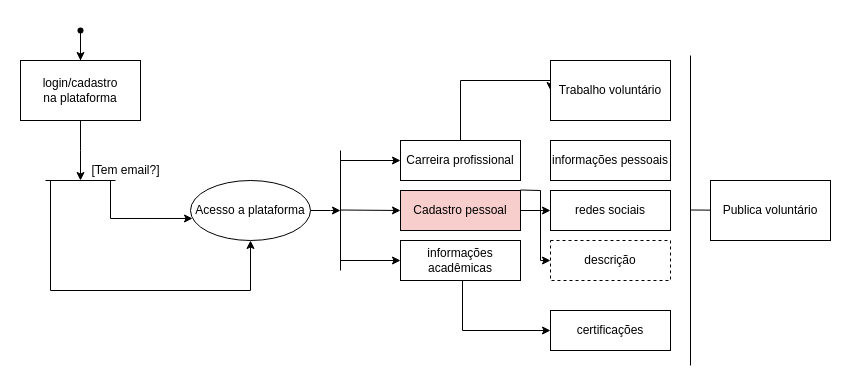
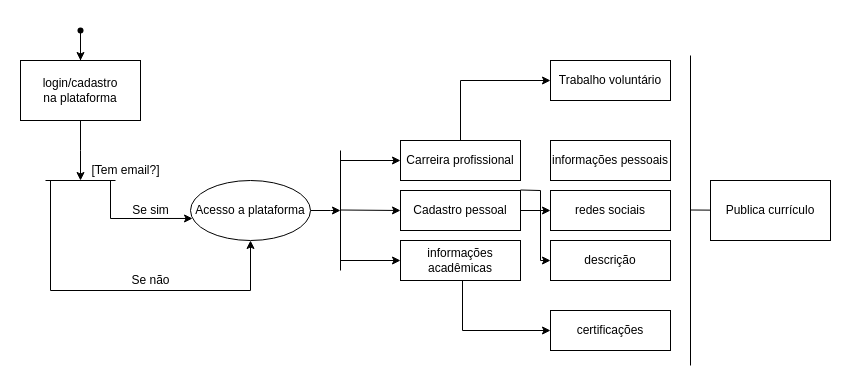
node "Trabalho voluntário": size 120x60 -> 120x40
node "Se sim": added
node "Cadastro pessoal": fillcolor #f8cecc -> #ffffff
node "Publica voluntário": label "Publica voluntário" -> "Publica currículo"
node "descrição": style dashed -> solid
node "Se não": added
